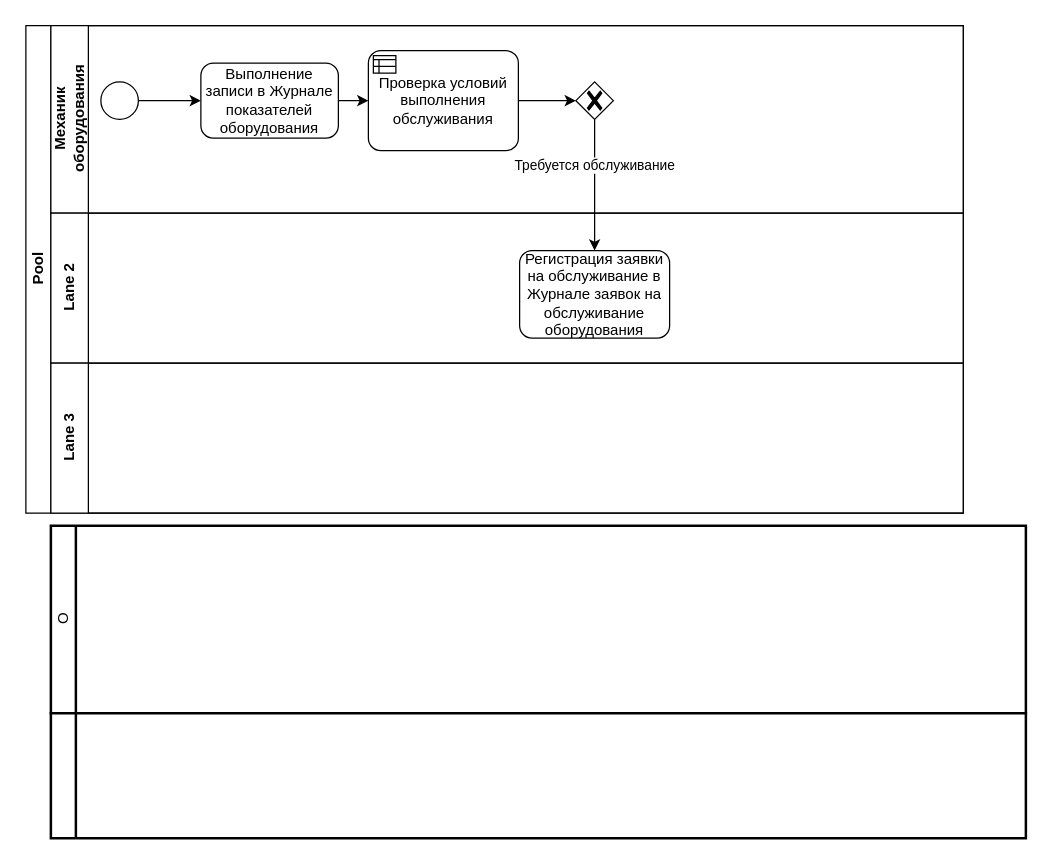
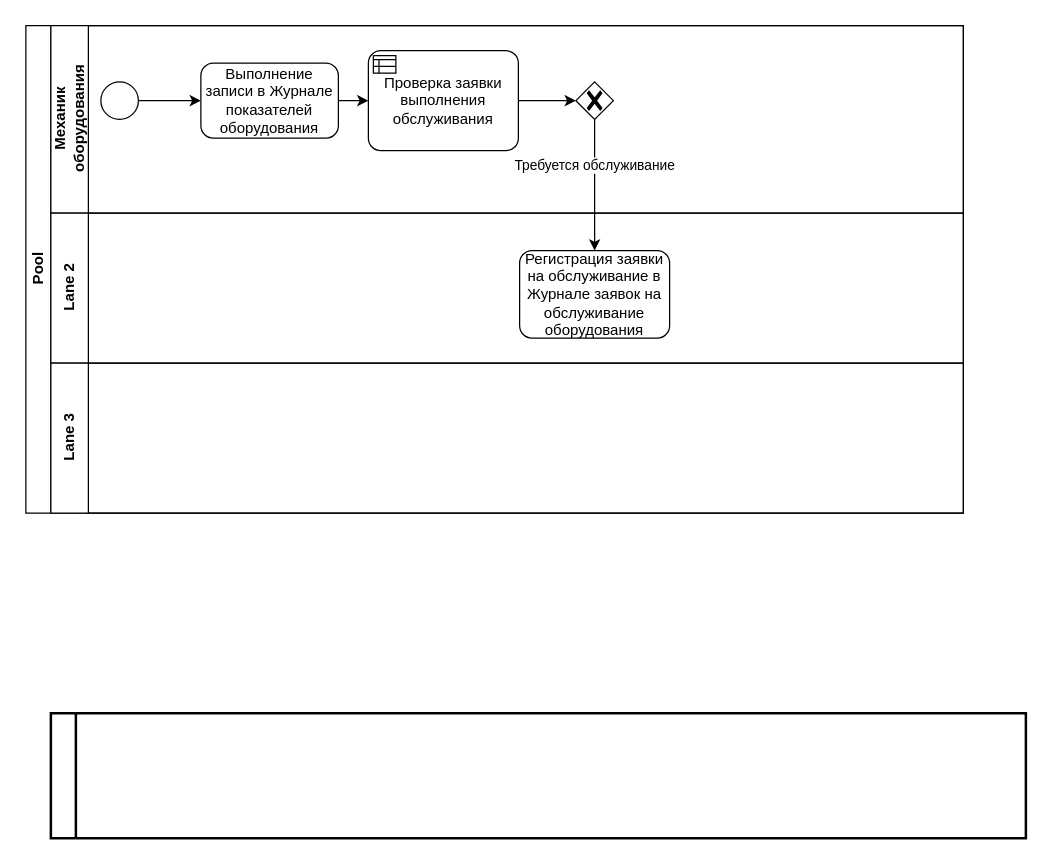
node "Проверка условий выполнения обслуживания": label "Проверка условий выполнения обслуживания" -> "Проверка заявки выполнения обслуживания"
node "О": removed
